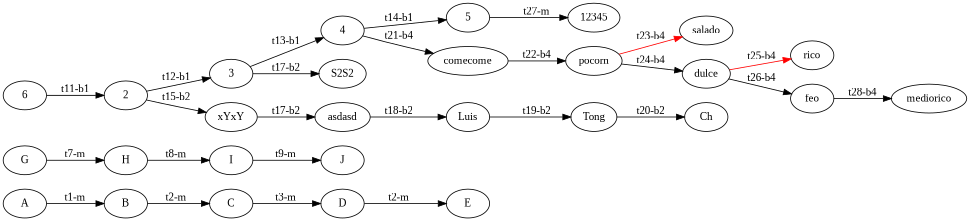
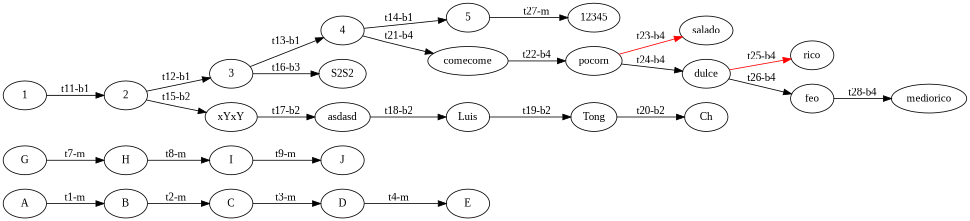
edge "3" -> "S2S2": label "t17-b2" -> "t16-b3"
node "6": label "6" -> "1"
edge "D" -> "E": label "t2-m" -> "t4-m"
